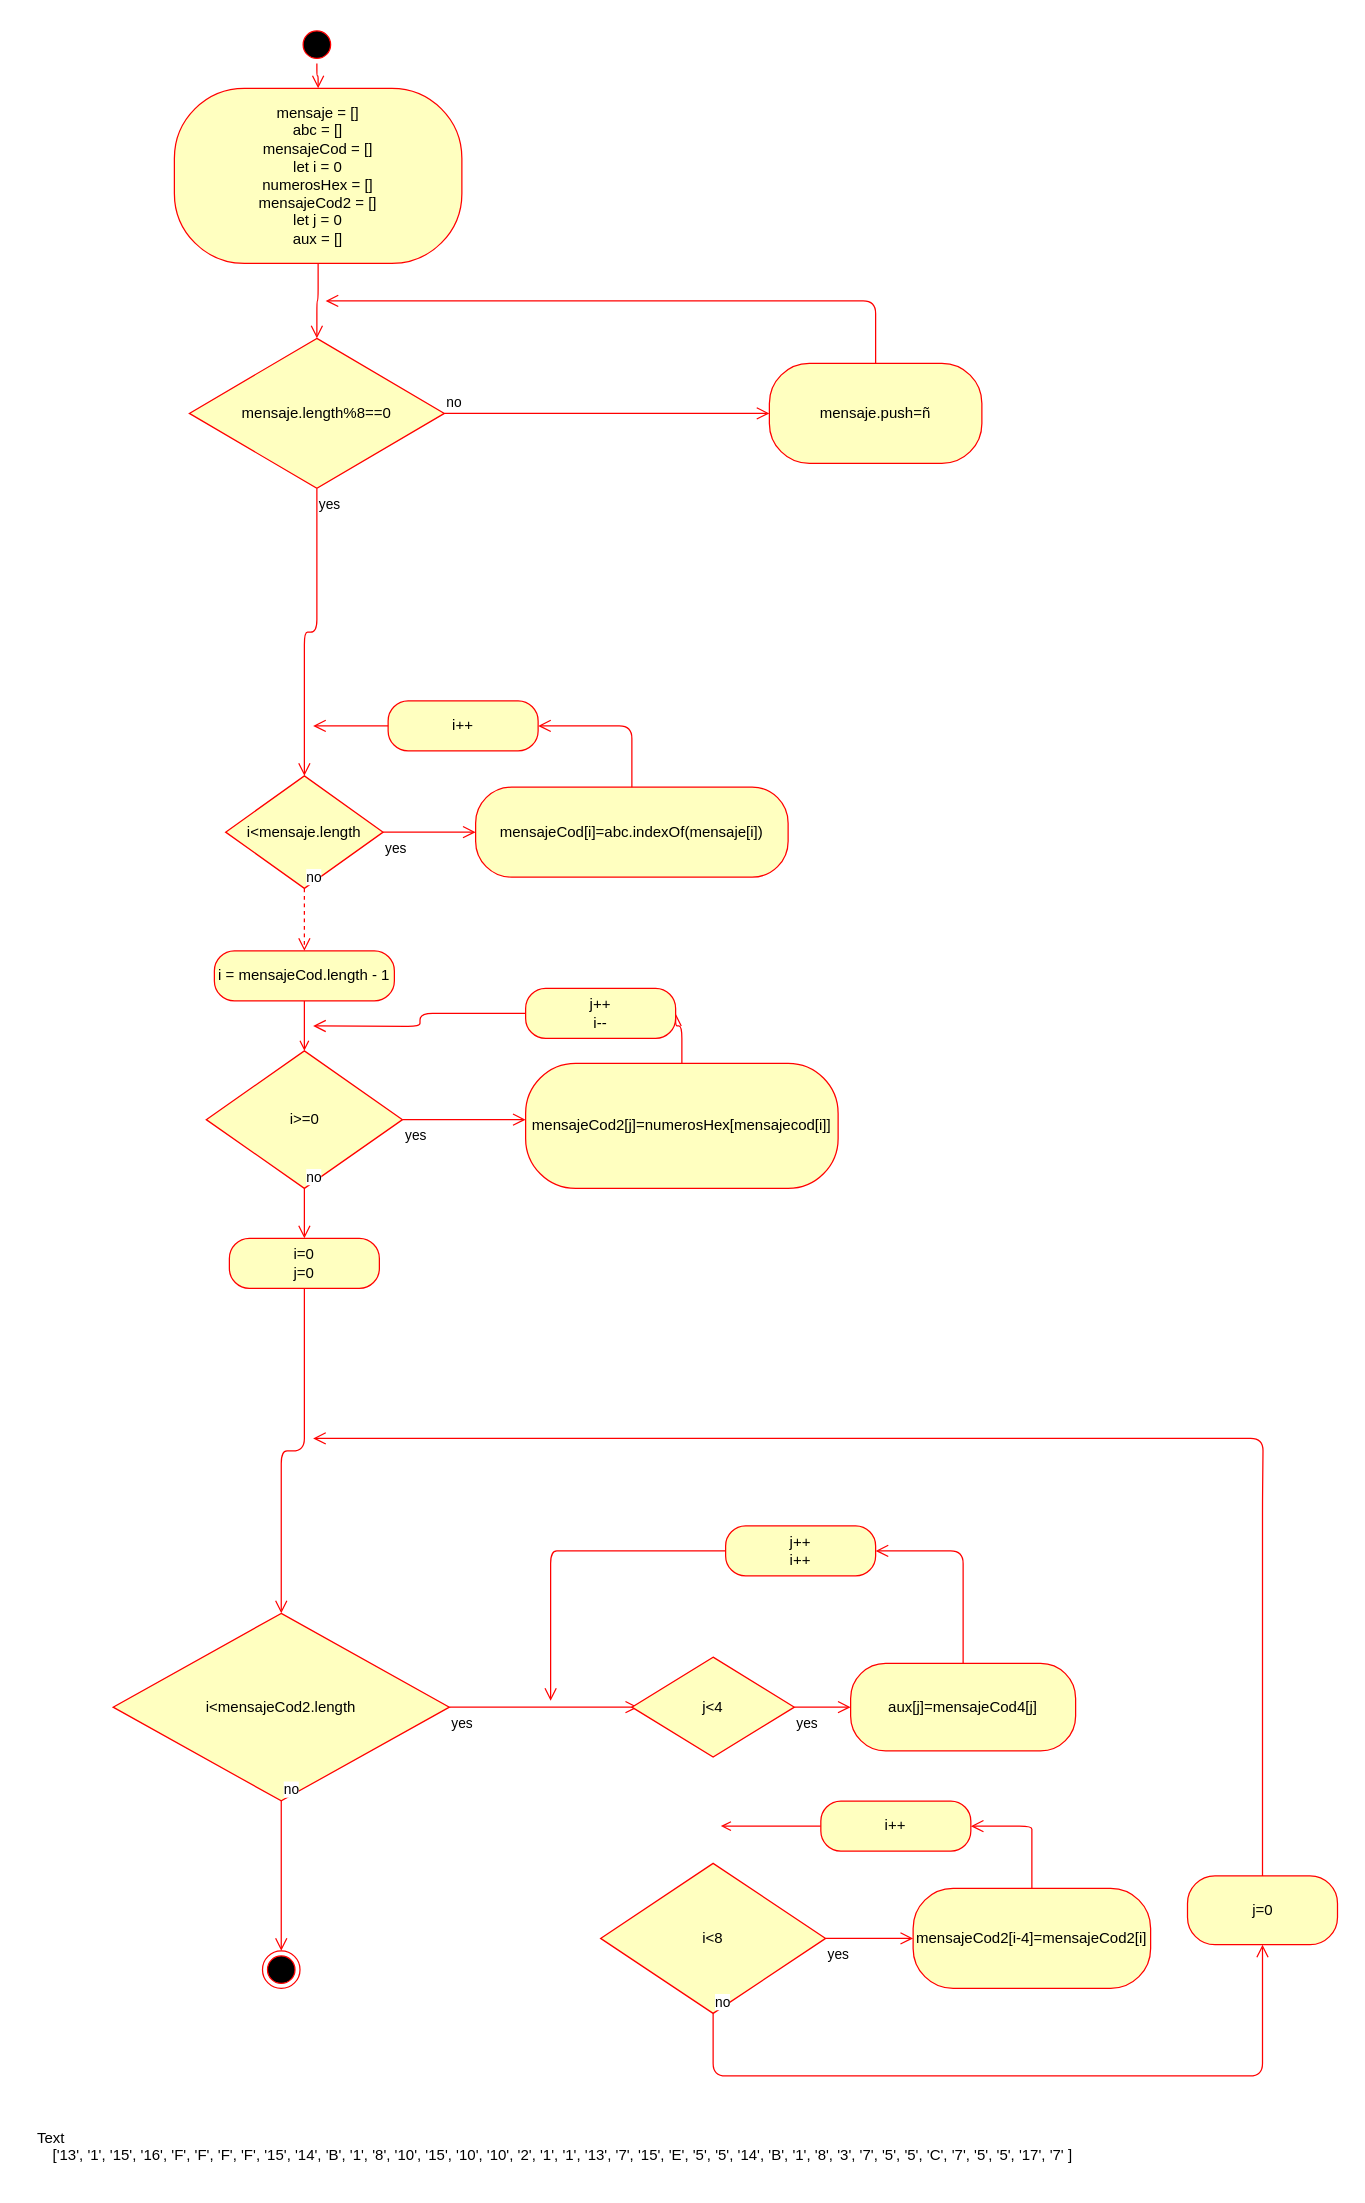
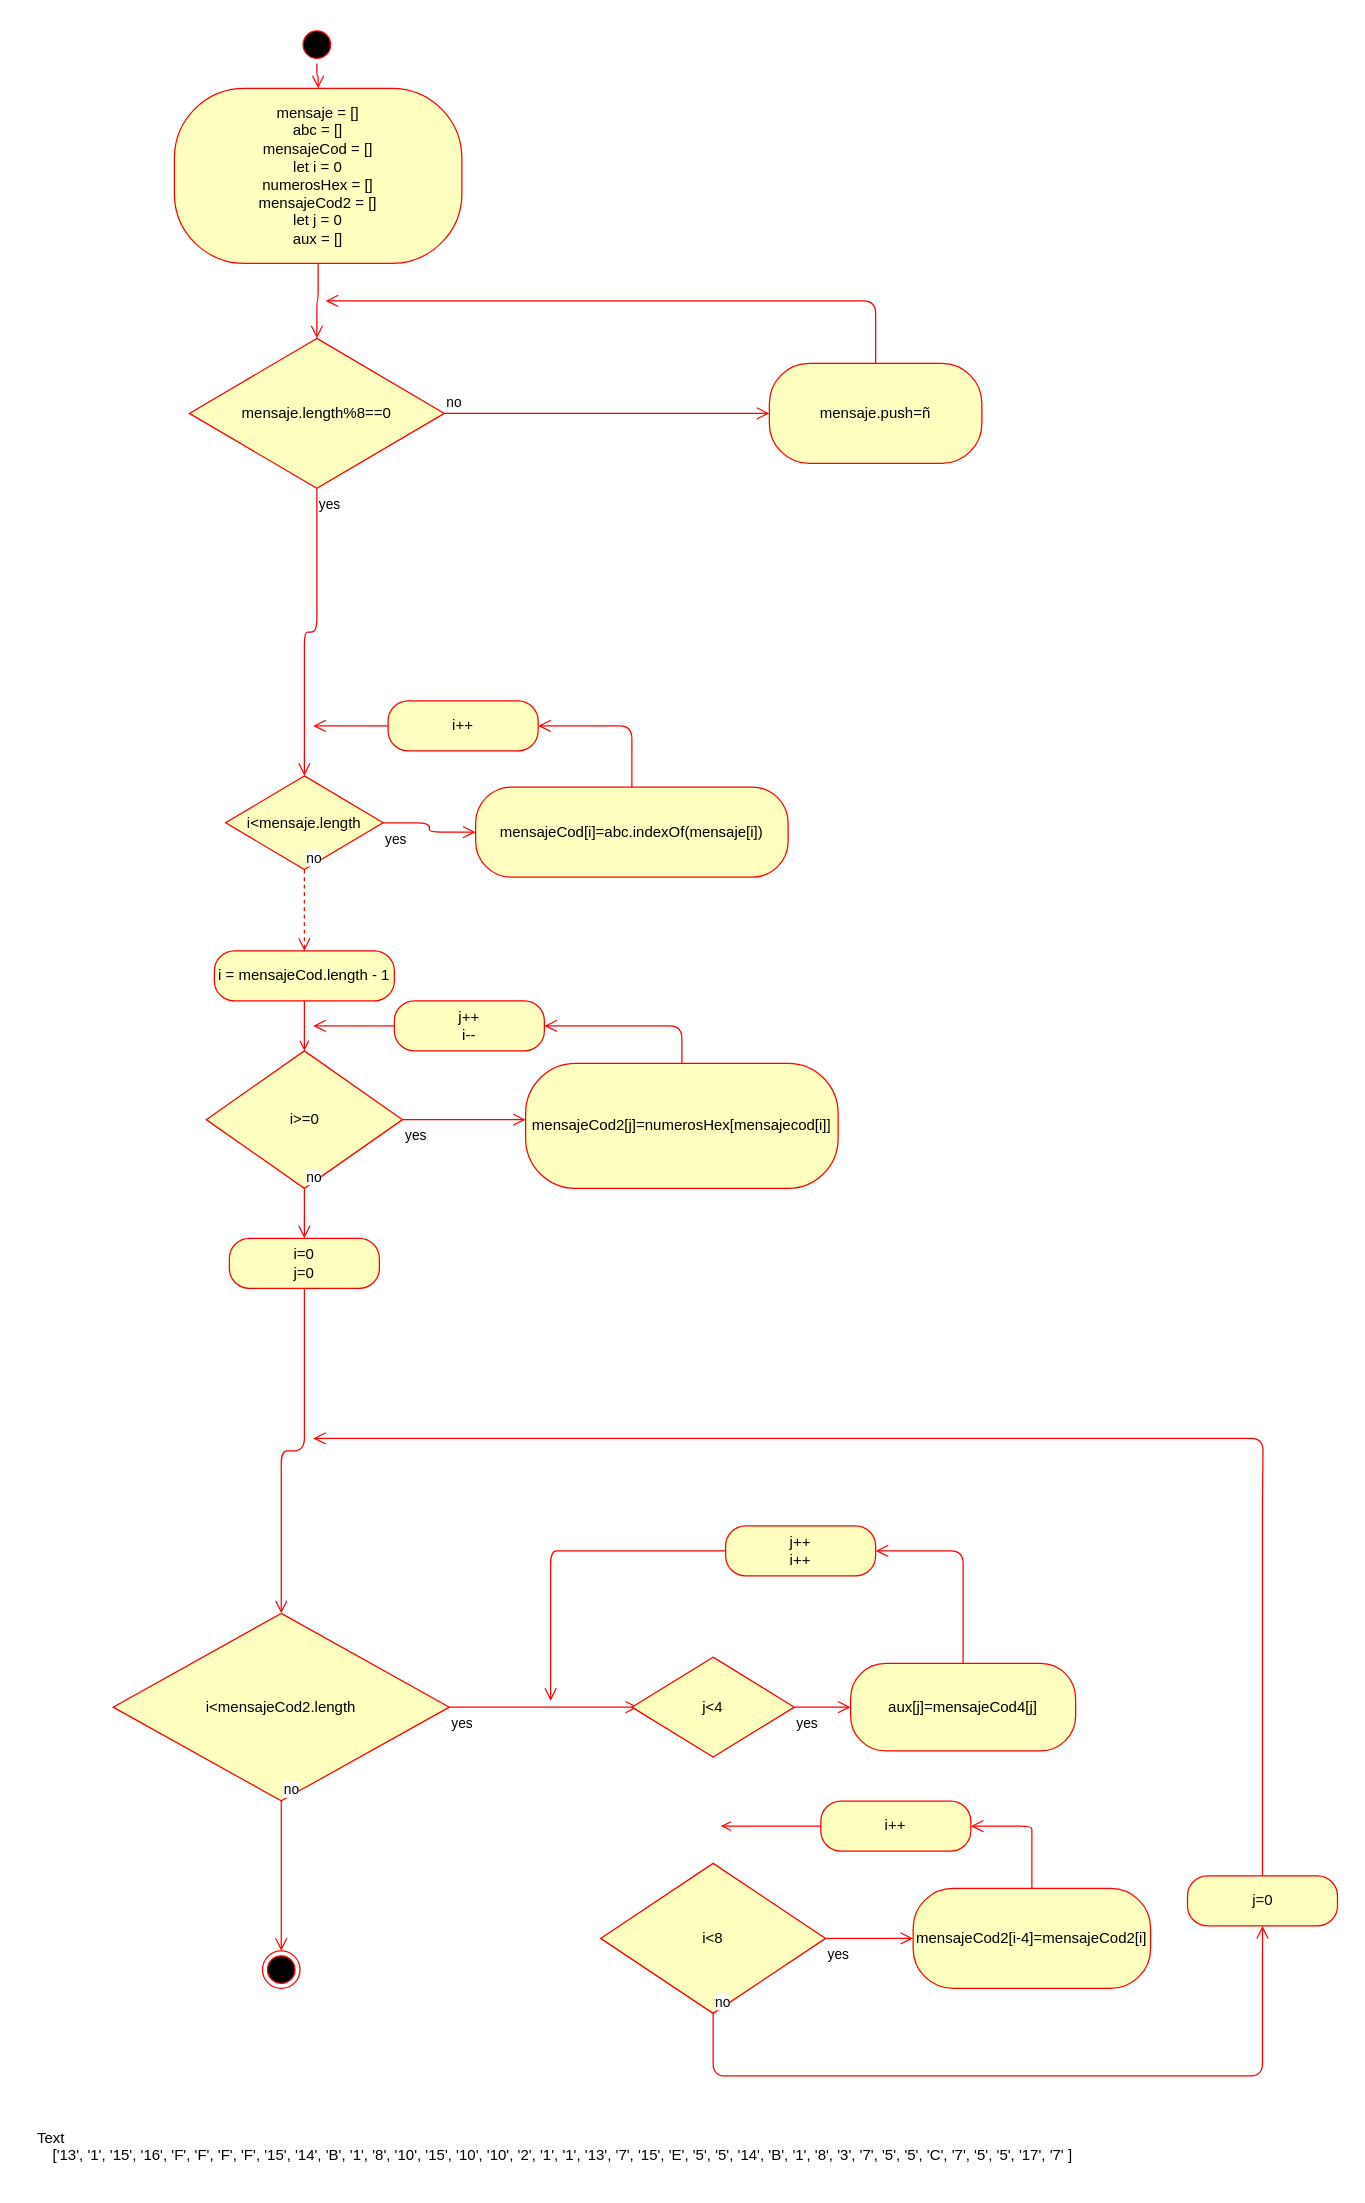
node "i<mensaje.length": size 158x113 -> 158x94
node "j++ i--": moved (601, 1013) -> (469, 1026)
node "j=0": size 150x69 -> 150x50
